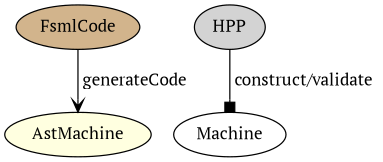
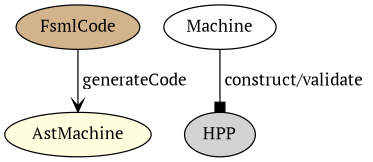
edge "HPP" -> "Machine": reversed
